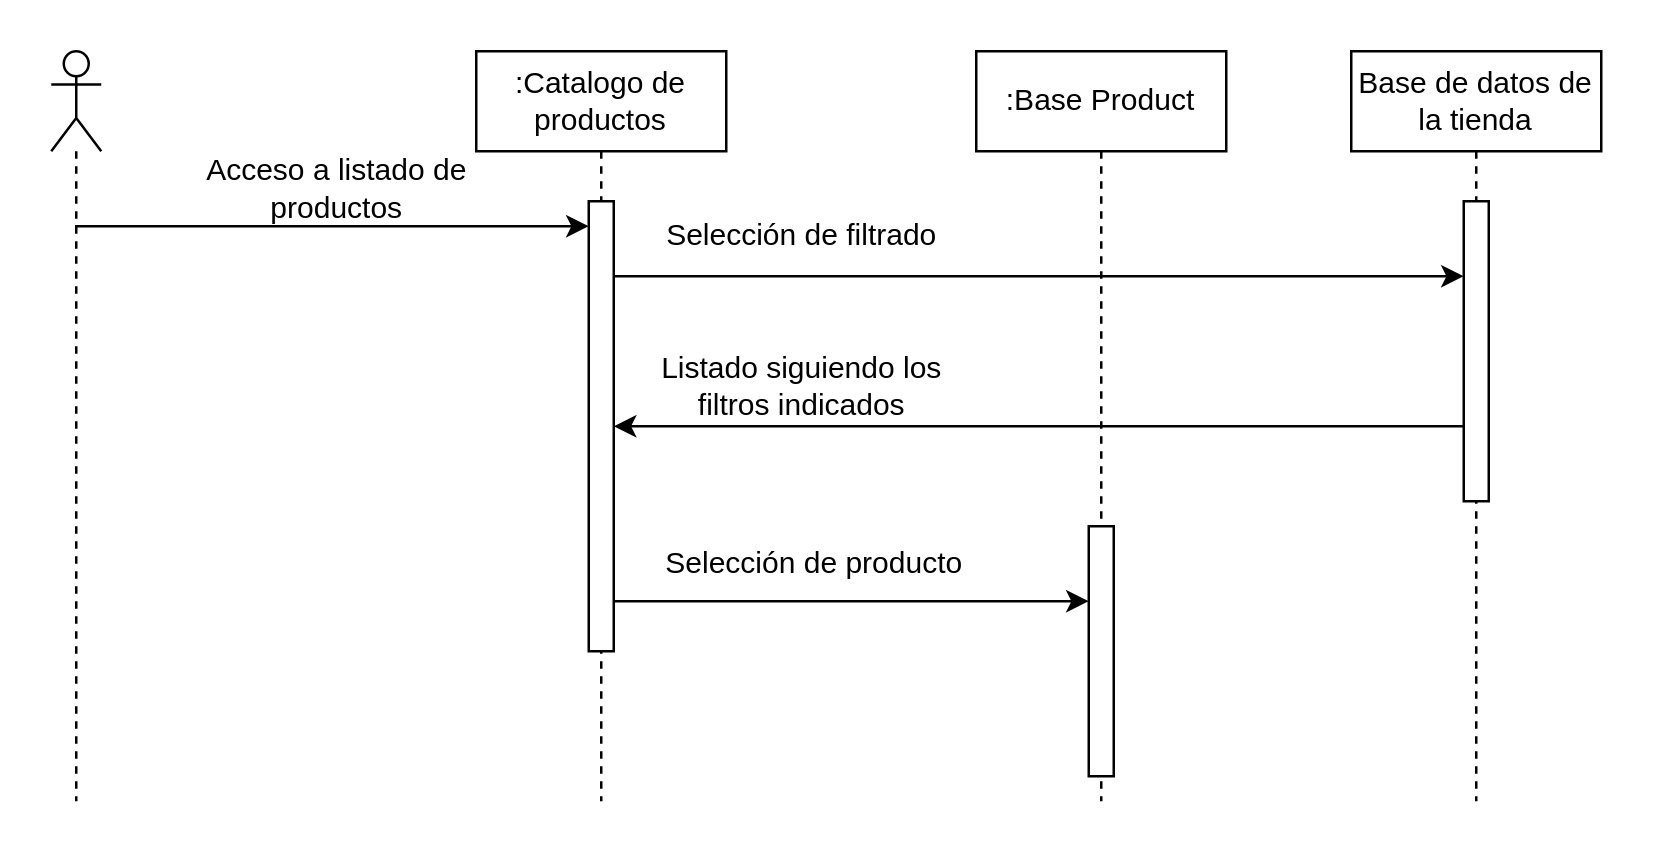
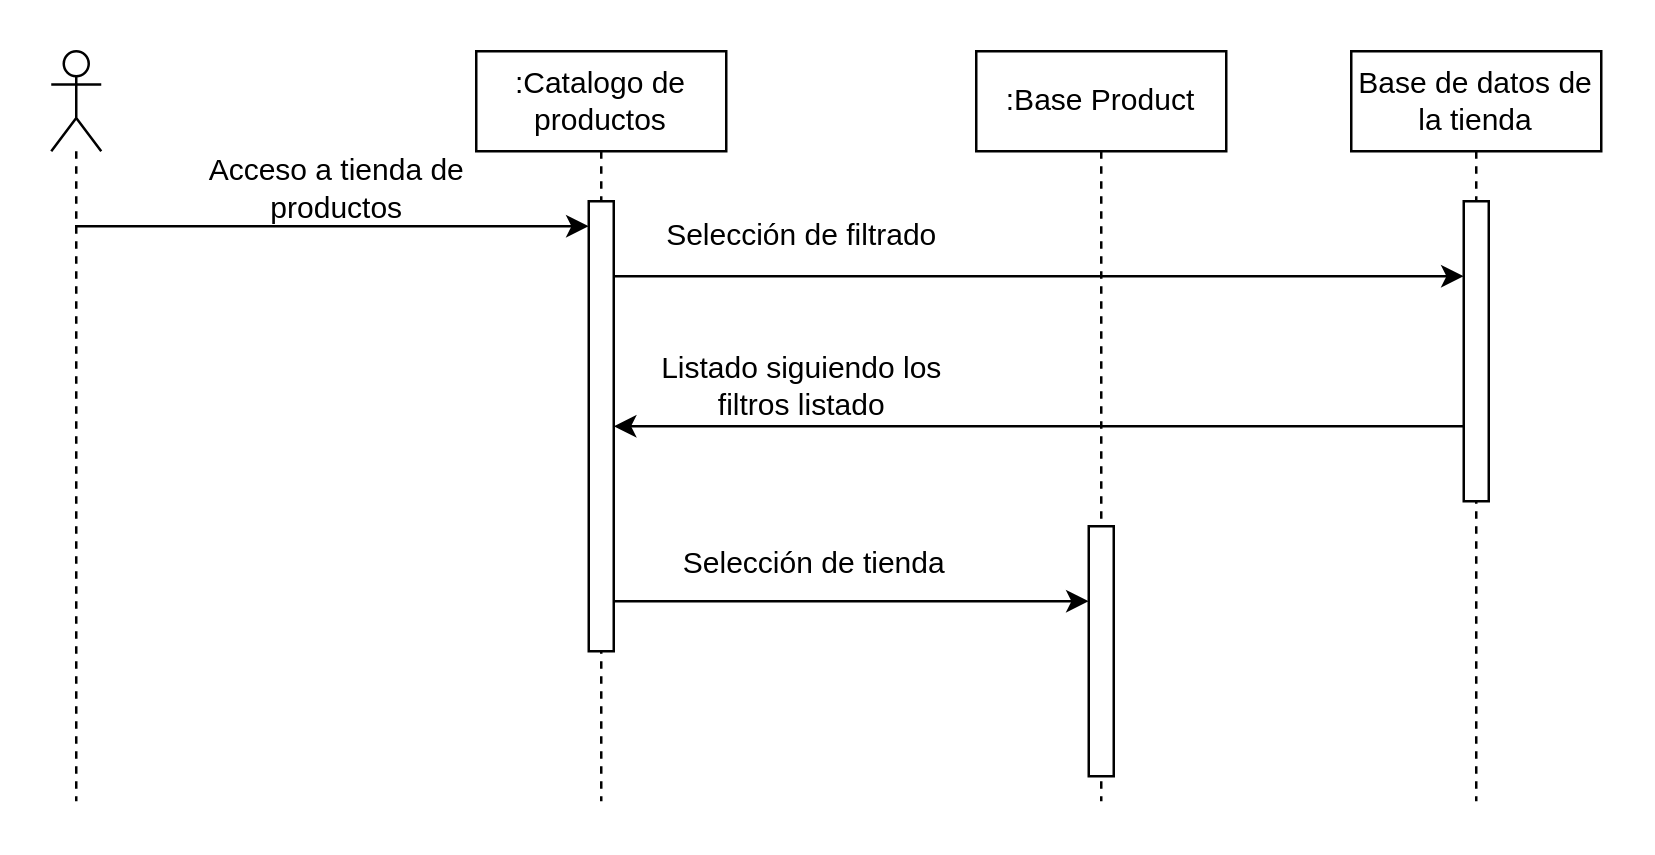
node "Acceso a listado de productos": label "Acceso a listado de productos" -> "Acceso a tienda de productos"
node "Listado siguiendo los filtros indicados": label "Listado siguiendo los filtros indicados" -> "Listado siguiendo los filtros listado"
node "Selección de producto": label "Selección de producto" -> "Selección de tienda"
